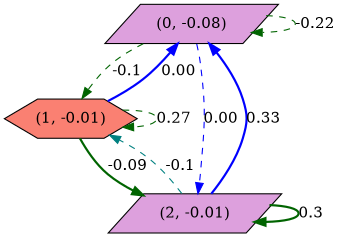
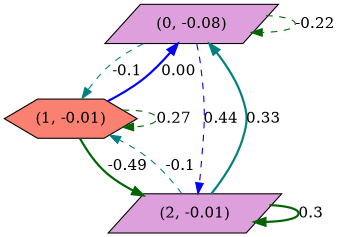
edge "(0, -0.08)" -> "(1, -0.01)": color darkgreen -> teal
edge "(0, -0.08)" -> "(2, -0.01)": label "0.00" -> "0.44"
edge "(2, -0.01)" -> "(0, -0.08)": color blue -> teal
edge "(1, -0.01)" -> "(2, -0.01)": label "-0.09" -> "-0.49"
